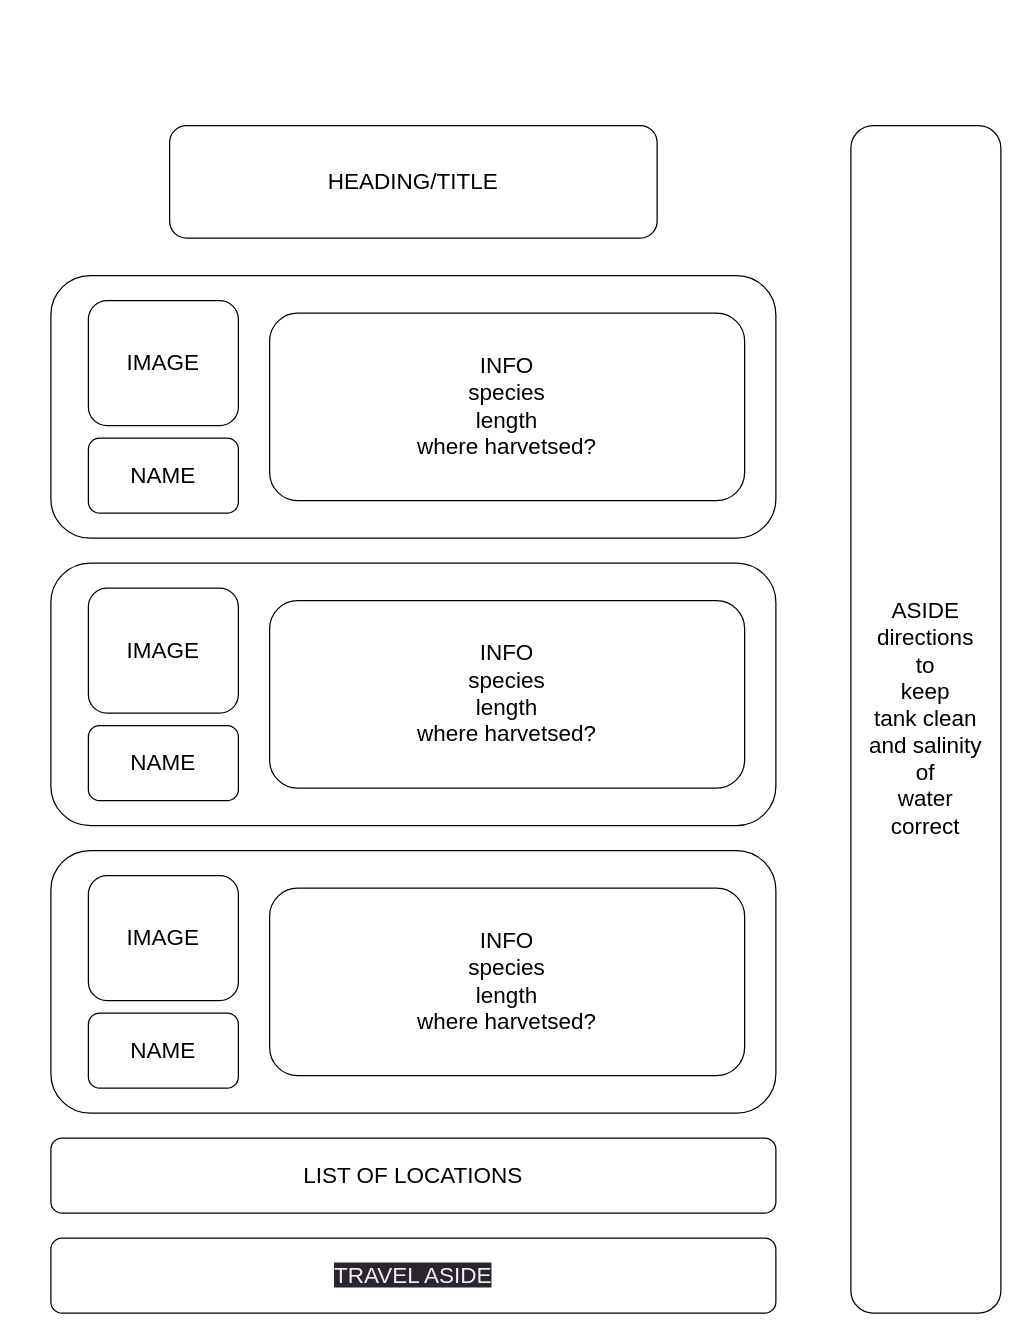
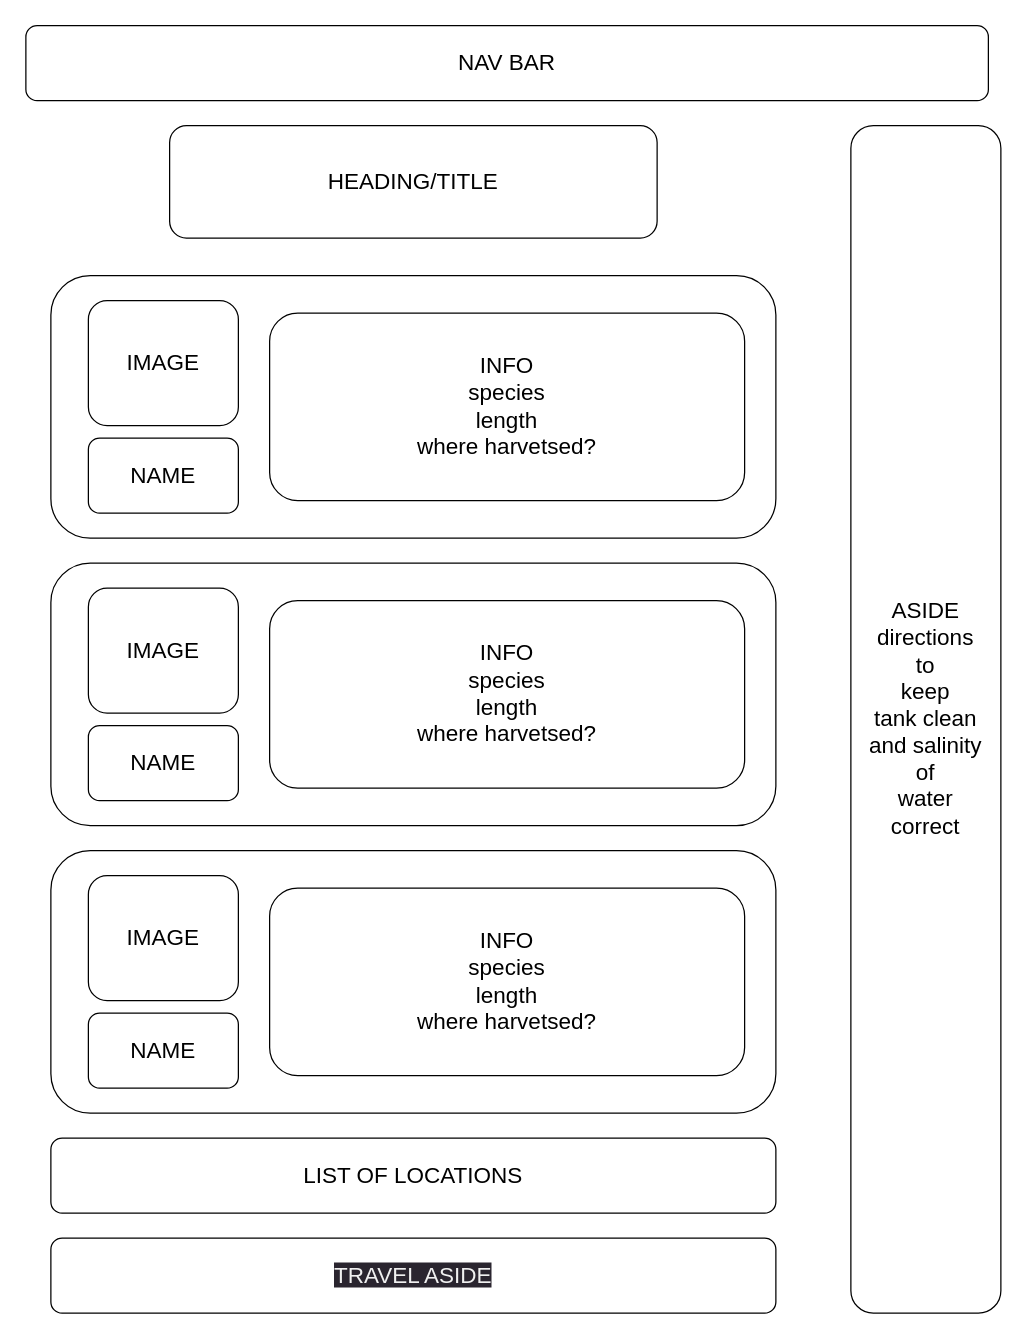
node "NAV BAR": added
